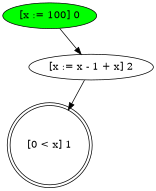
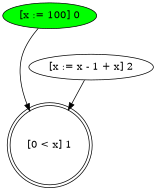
edge "[x := 100] 0" -> "[x := x - 1 + x] 2": now "[x := 100] 0" -> "[0 < x] 1"
